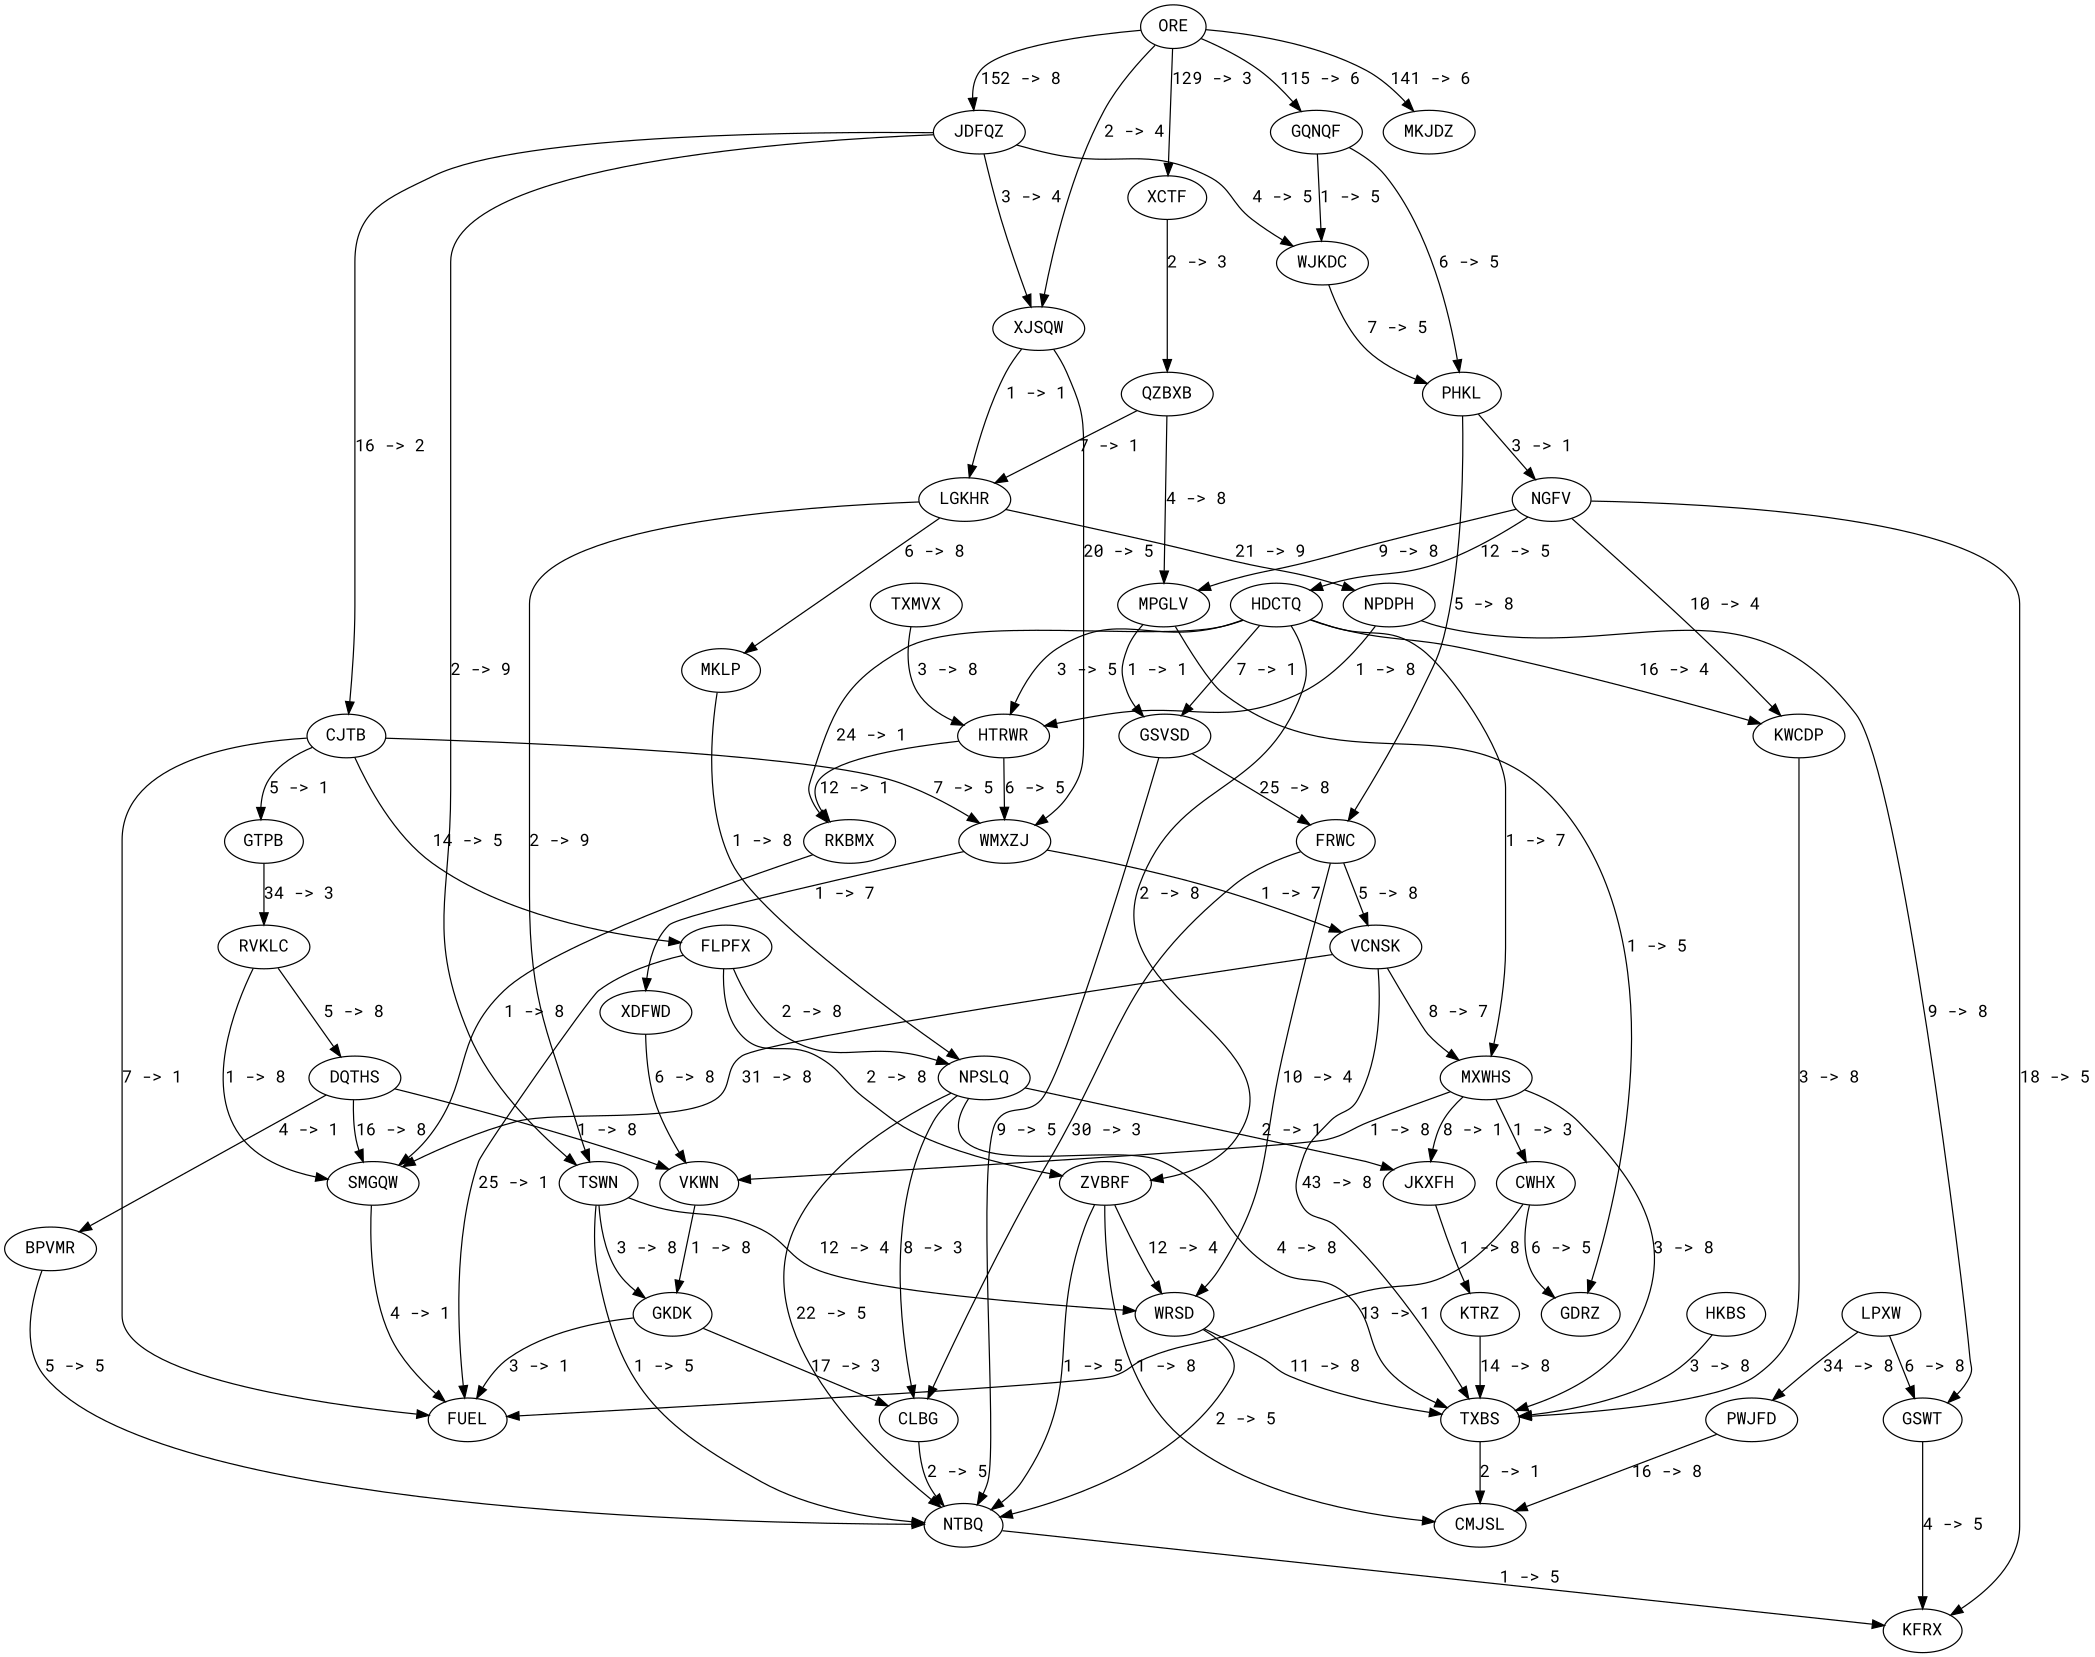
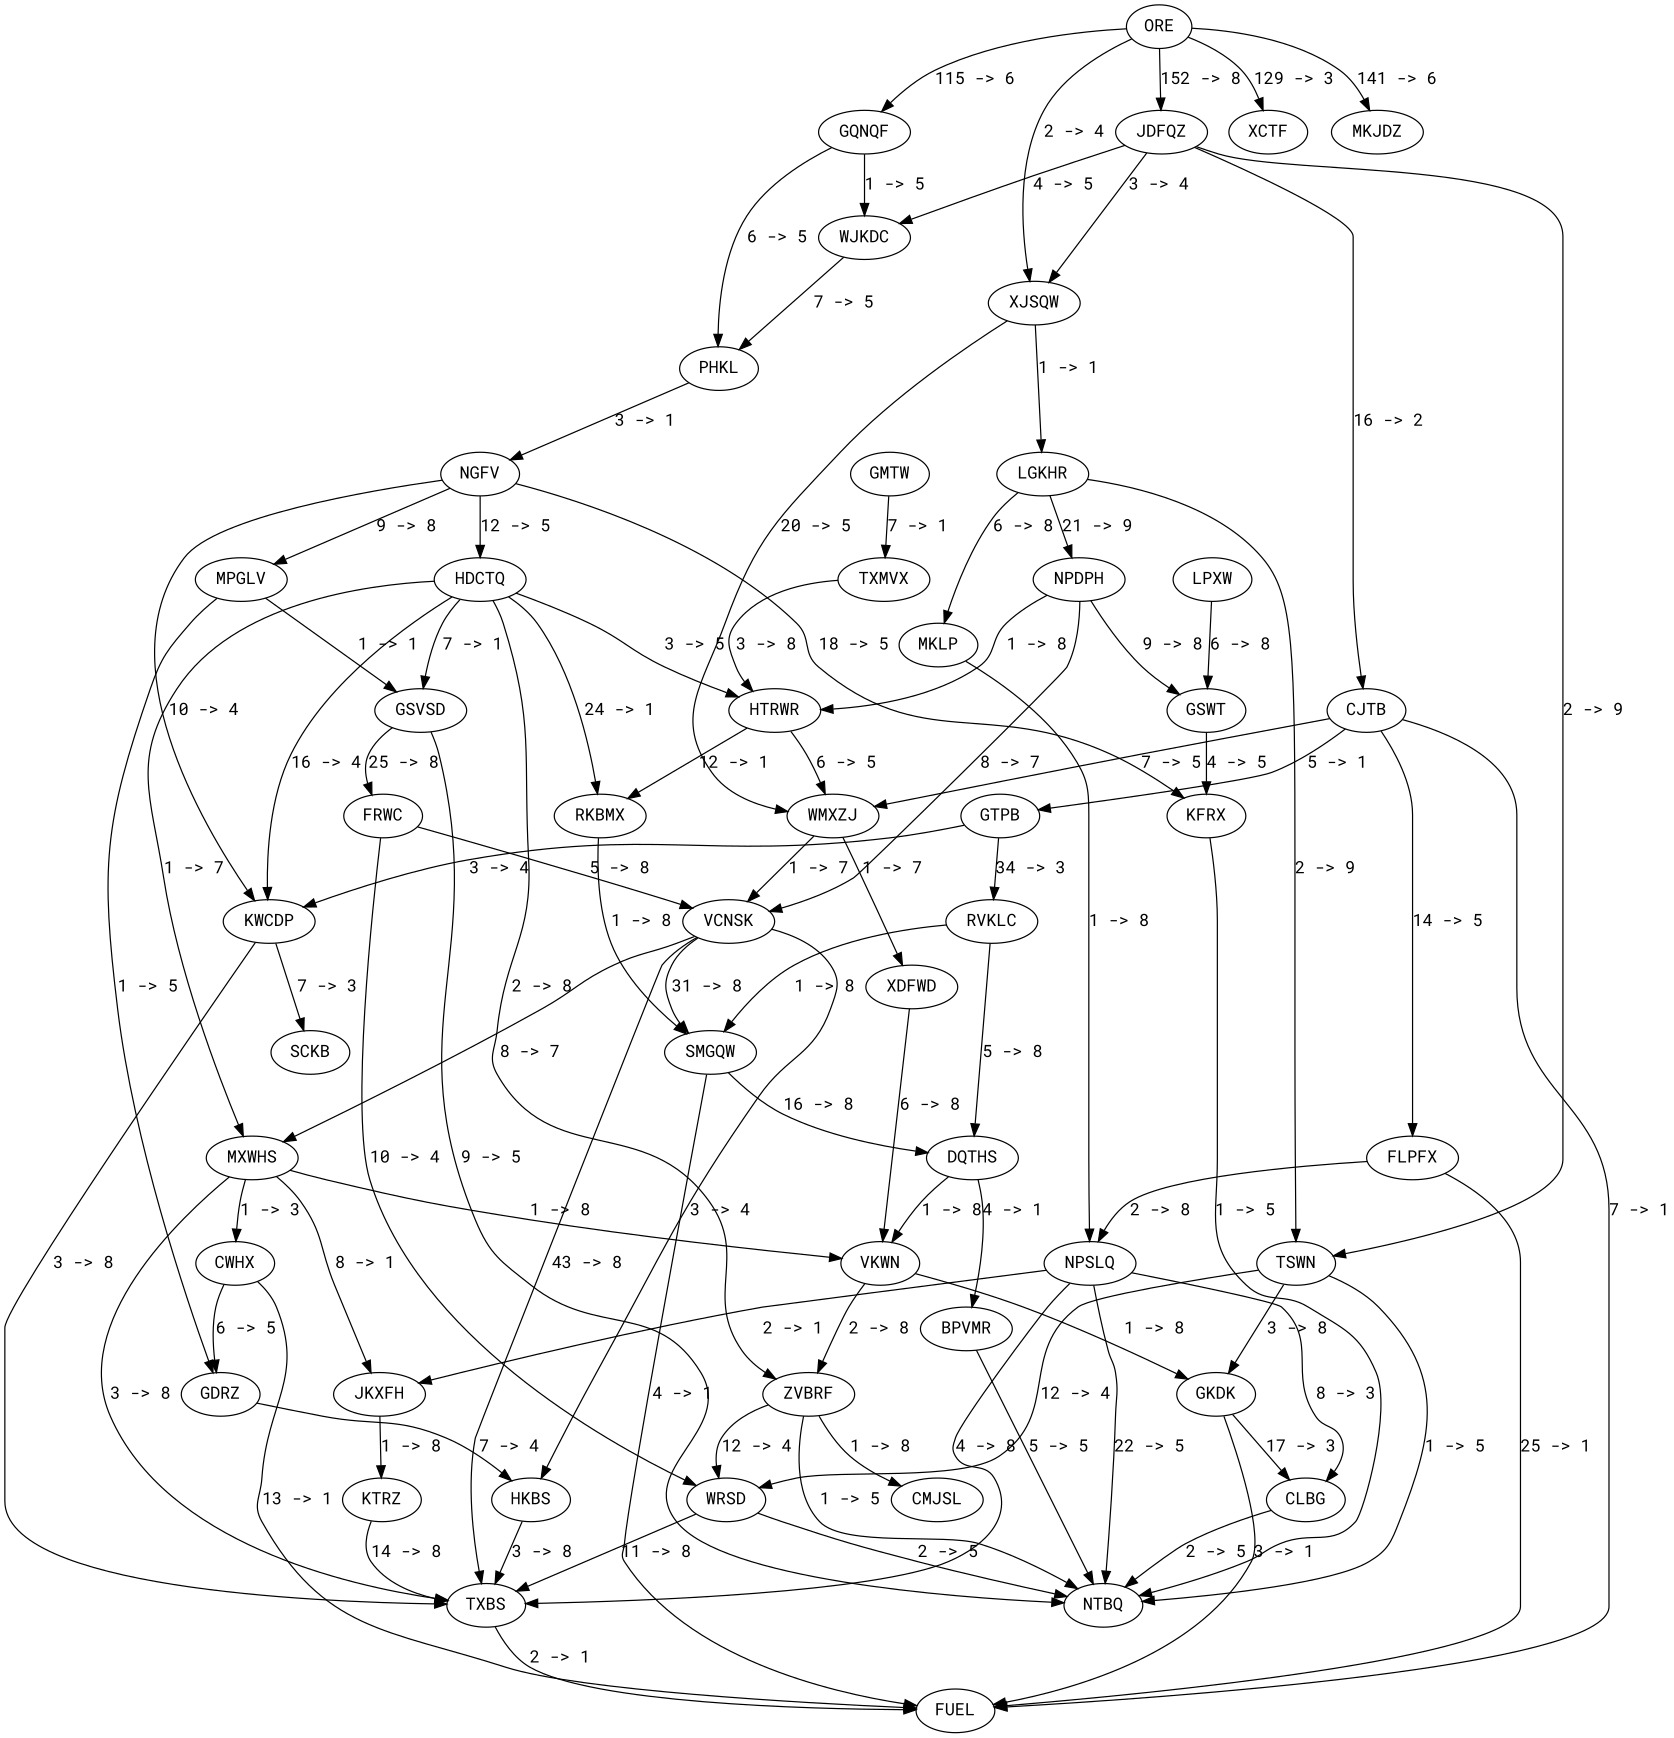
node "QZBXB": removed
node "GMTW": added
edge "PHKL" -> "FRWC": removed, label "5 -> 8"
edge "NPDPH" -> "VCNSK": added, label "8 -> 7"
edge "GTPB" -> "KWCDP": added, label "3 -> 4"
node "SCKB": added
edge "FRWC" -> "CLBG": removed, label "30 -> 3"
edge "FLPFX" -> "ZVBRF": now "VKWN" -> "ZVBRF"
edge "DQTHS" -> "SMGQW": reversed
edge "VCNSK" -> "HKBS": added, label "3 -> 4"
node "PWJFD": removed
edge "GDRZ" -> "HKBS": added, label "7 -> 4"
edge "TXBS" -> "CMJSL": now "TXBS" -> "FUEL"
edge "NTBQ" -> "KFRX": reversed
